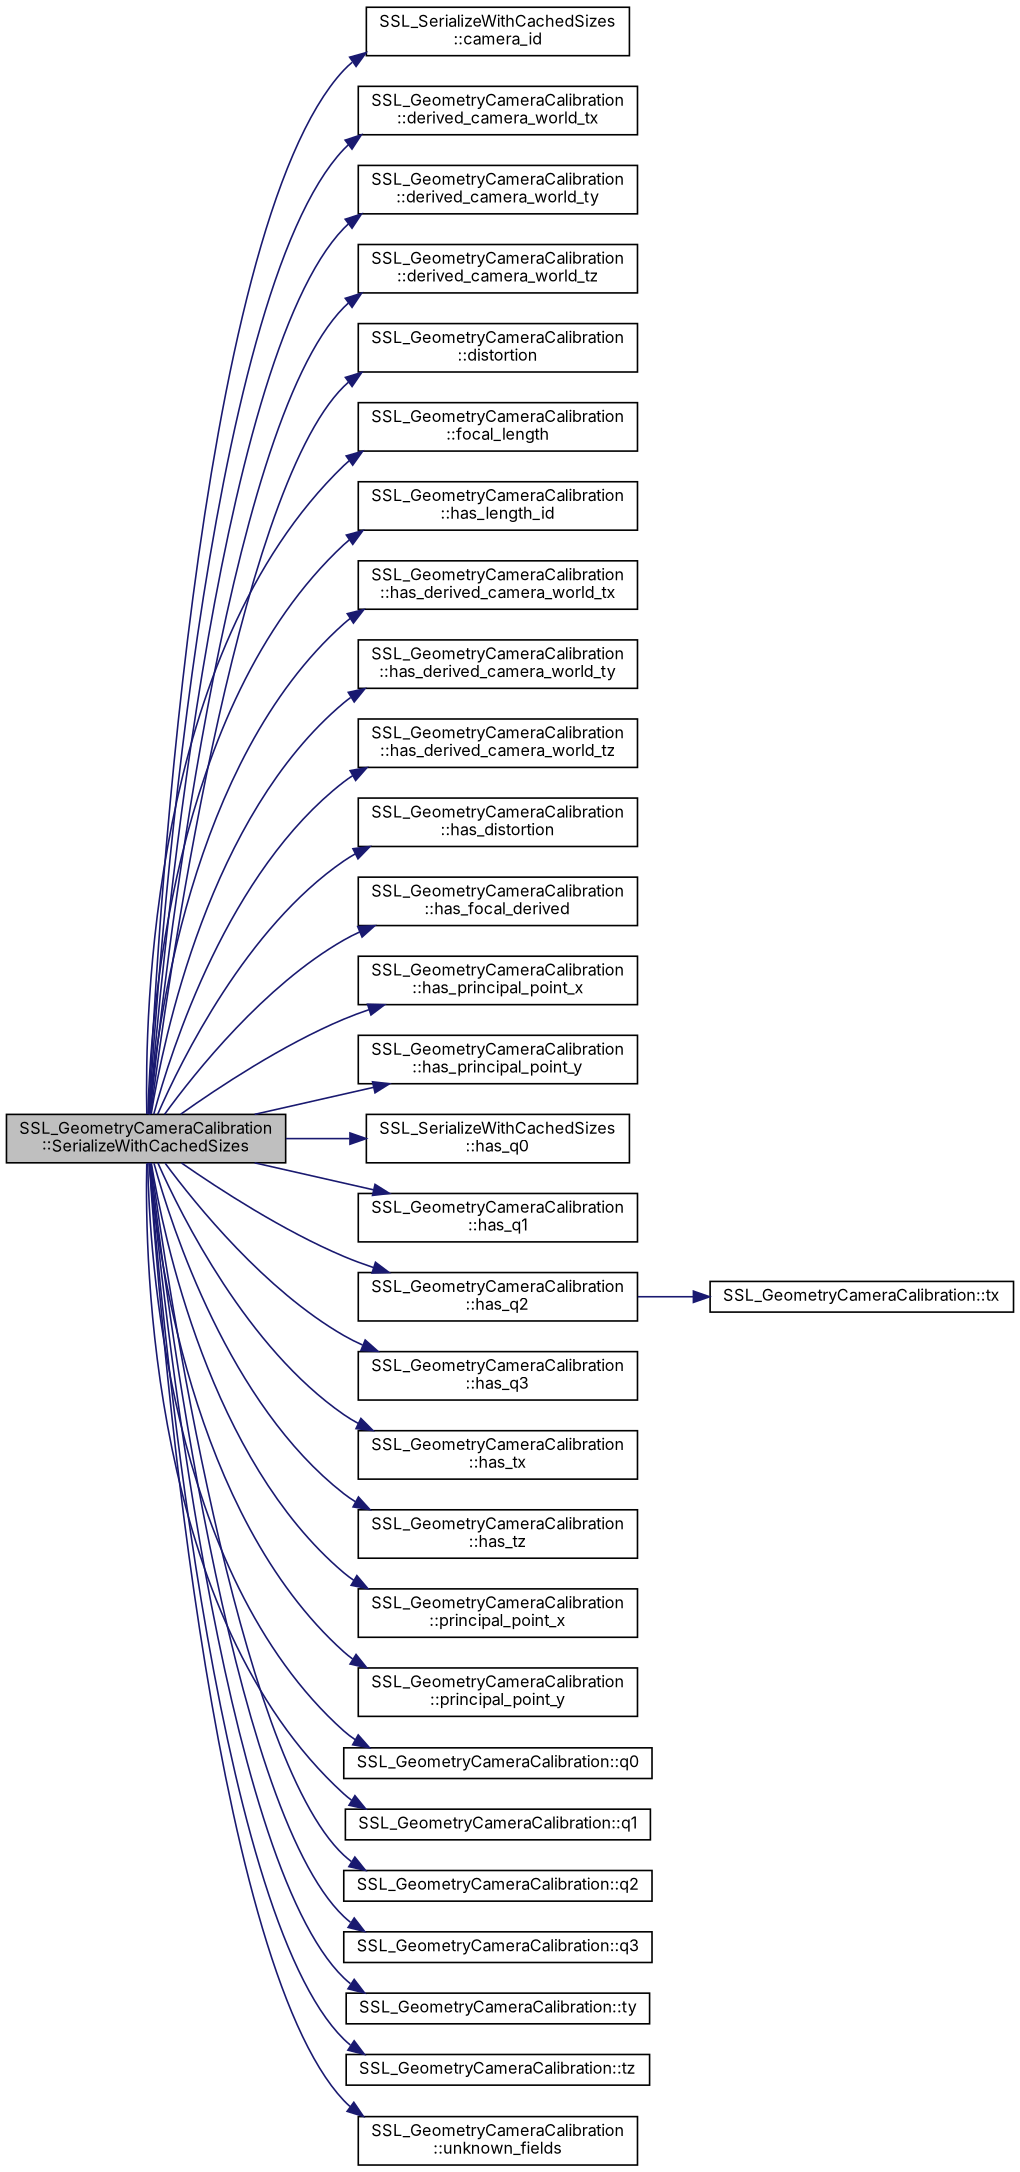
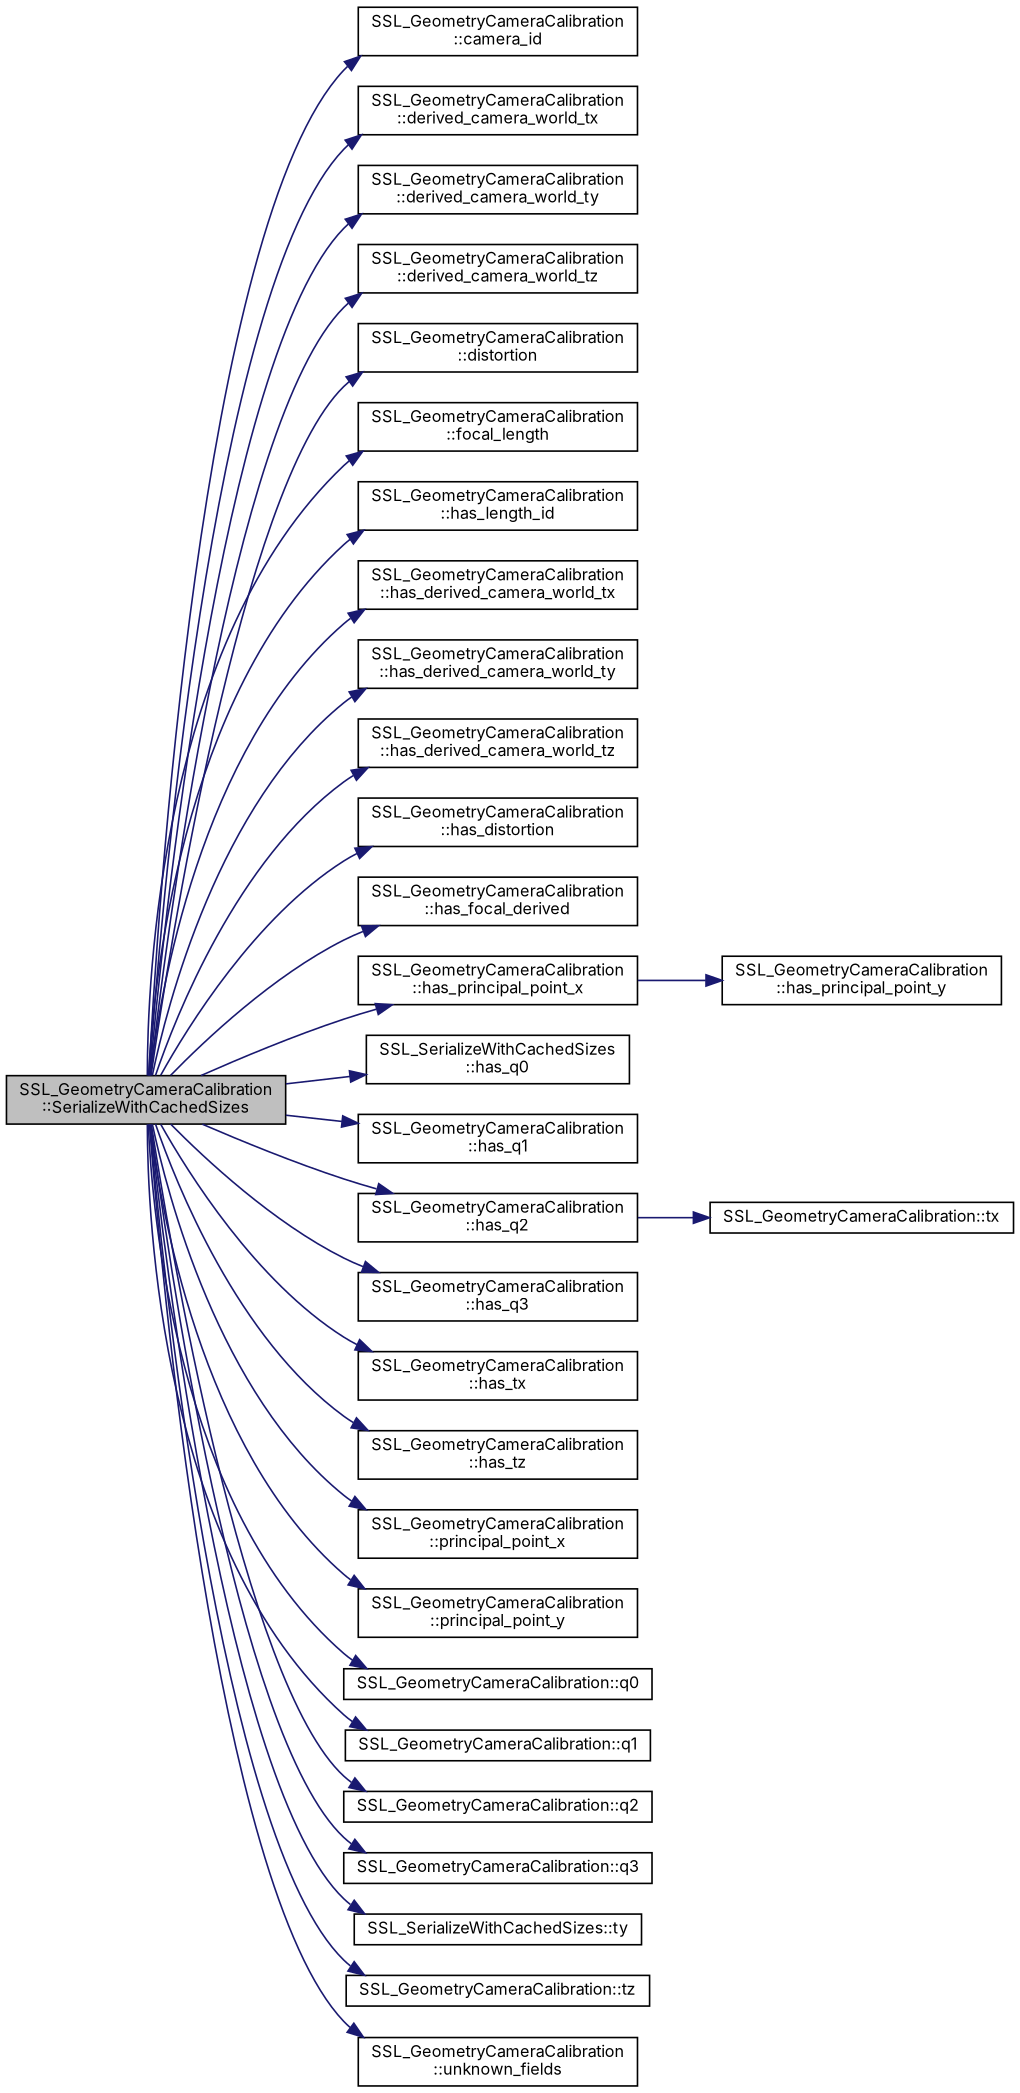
node "SSL_SerializeWithCachedSizes ::camera_id": label "SSL_SerializeWithCachedSizes ::camera_id" -> "SSL_GeometryCameraCalibration ::camera_id"
edge "SSL_GeometryCameraCalibration ::SerializeWithCachedSizes" -> "SSL_GeometryCameraCalibration ::has_principal_point_y": now "SSL_GeometryCameraCalibration ::has_principal_point_x" -> "SSL_GeometryCameraCalibration ::has_principal_point_y"
node "SSL_GeometryCameraCalibration::ty": label "SSL_GeometryCameraCalibration::ty" -> "SSL_SerializeWithCachedSizes::ty"
